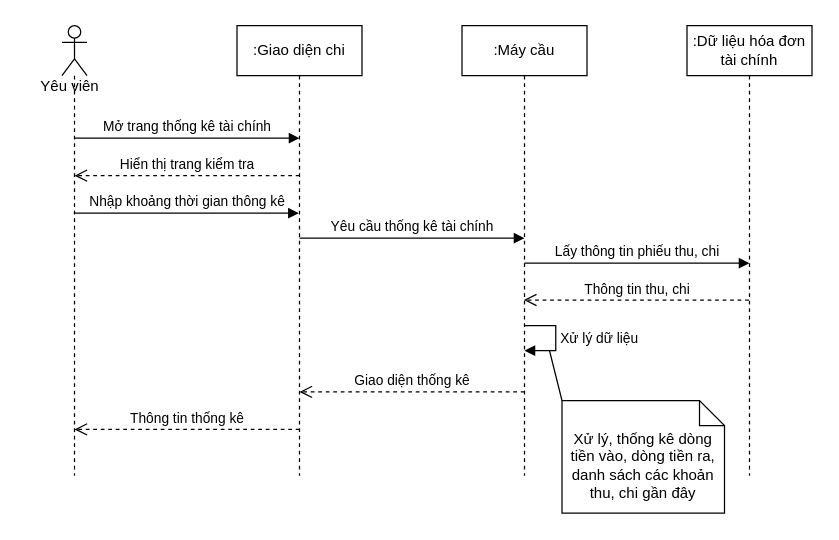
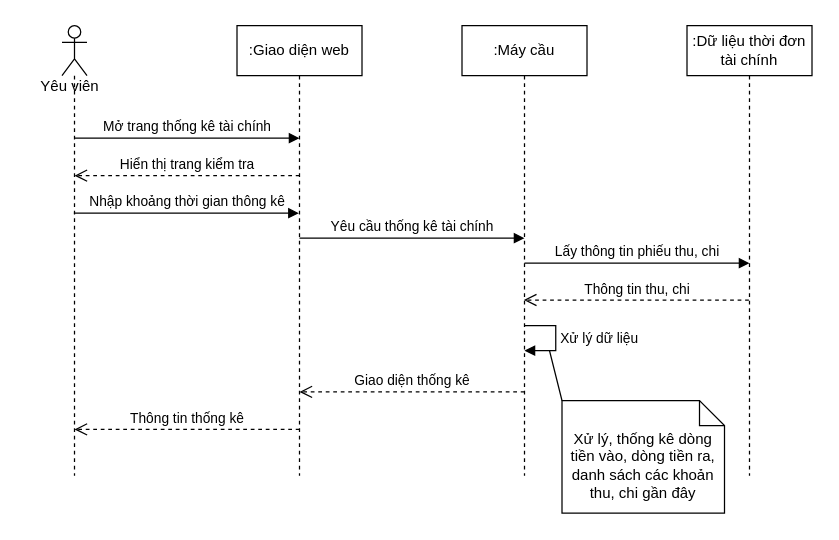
node ":Giao diện chi": label ":Giao diện chi" -> ":Giao diện web"
node ":Dữ liệu hóa đơn tài chính": label ":Dữ liệu hóa đơn tài chính" -> ":Dữ liệu thời đơn tài chính"
